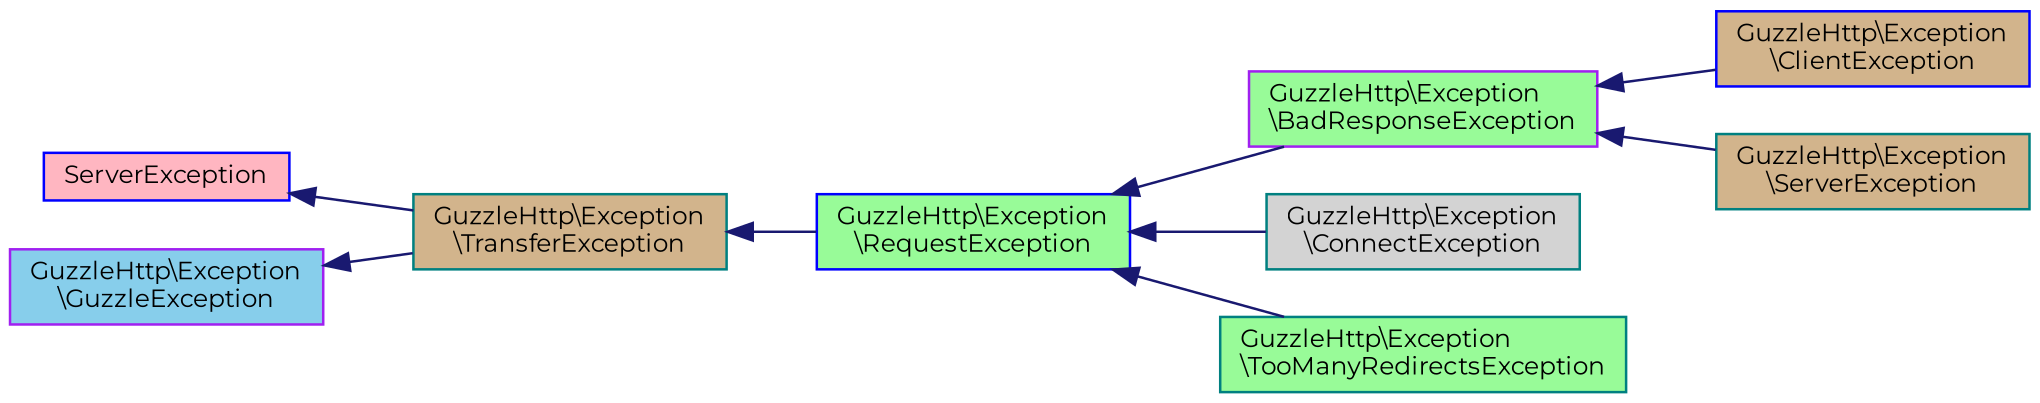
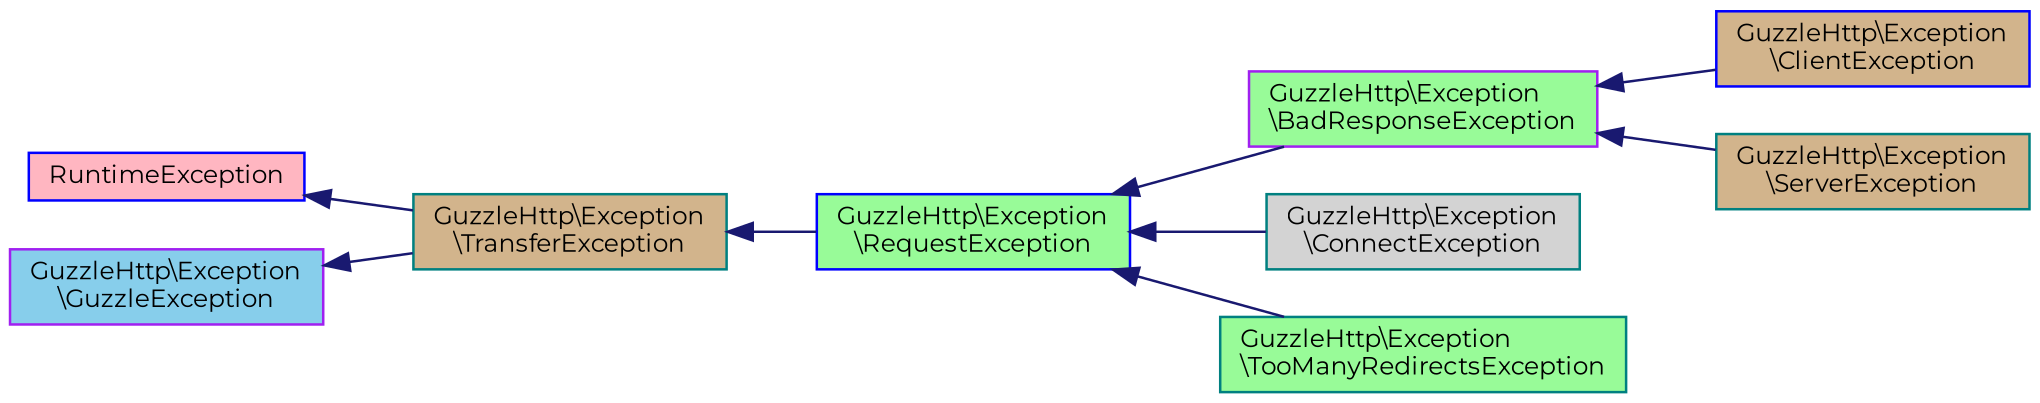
node "ServerException": label "ServerException" -> "RuntimeException"
